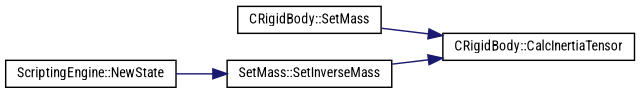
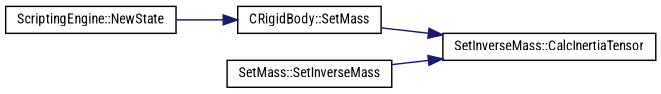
node "CRigidBody::CalcInertiaTensor": label "CRigidBody::CalcInertiaTensor" -> "SetInverseMass::CalcInertiaTensor"
edge "ScriptingEngine::NewState" -> "SetMass::SetInverseMass": now "ScriptingEngine::NewState" -> "CRigidBody::SetMass"
